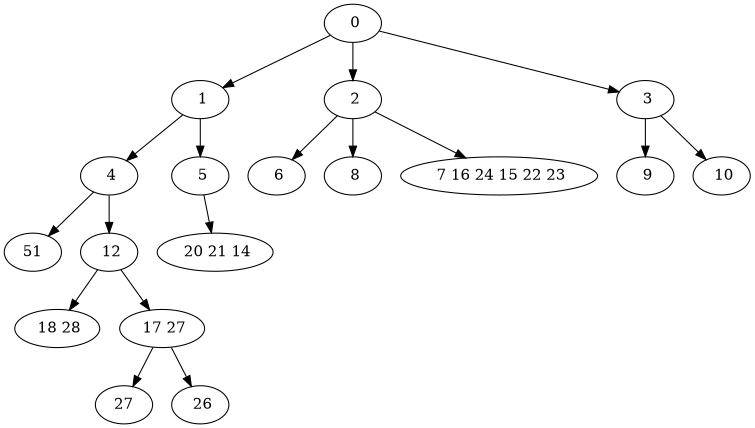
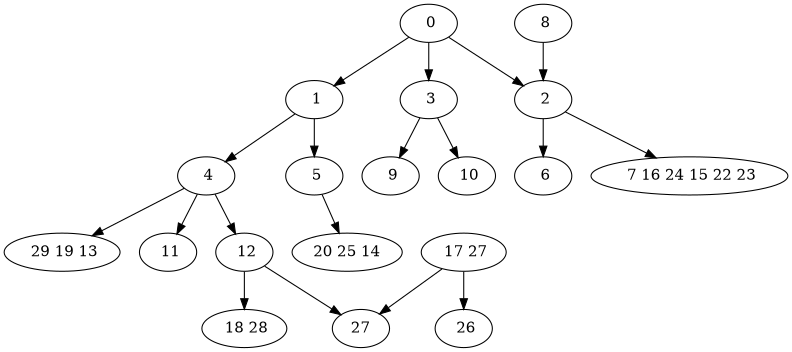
edge "2" -> "8": reversed
node "51": label "51" -> "11"
node "29 19 13": added
node "20 21 14": label "20 21 14" -> "20 25 14"
edge "12" -> "17 27": now "12" -> "27"
